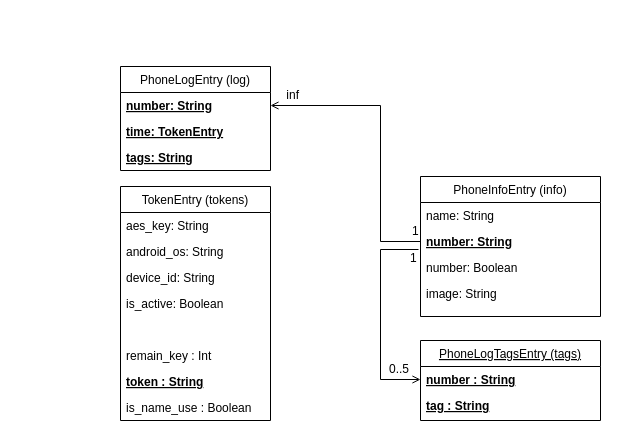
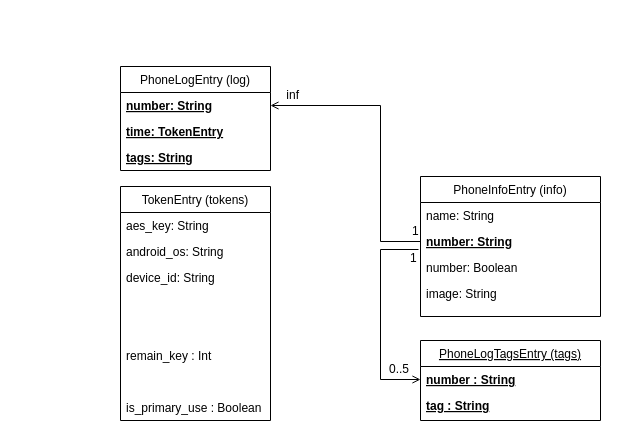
node "is_active: Boolean": removed
node "token : String": removed
node "is_name_use : Boolean": label "is_name_use : Boolean" -> "is_primary_use : Boolean"
